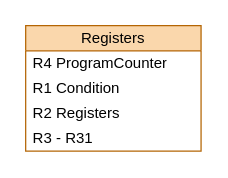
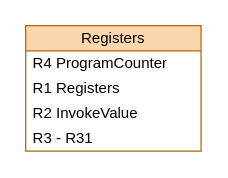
node "R1 Condition": label "R1 Condition" -> "R1 Registers"
node "R2 Registers": label "R2 Registers" -> "R2 InvokeValue"
